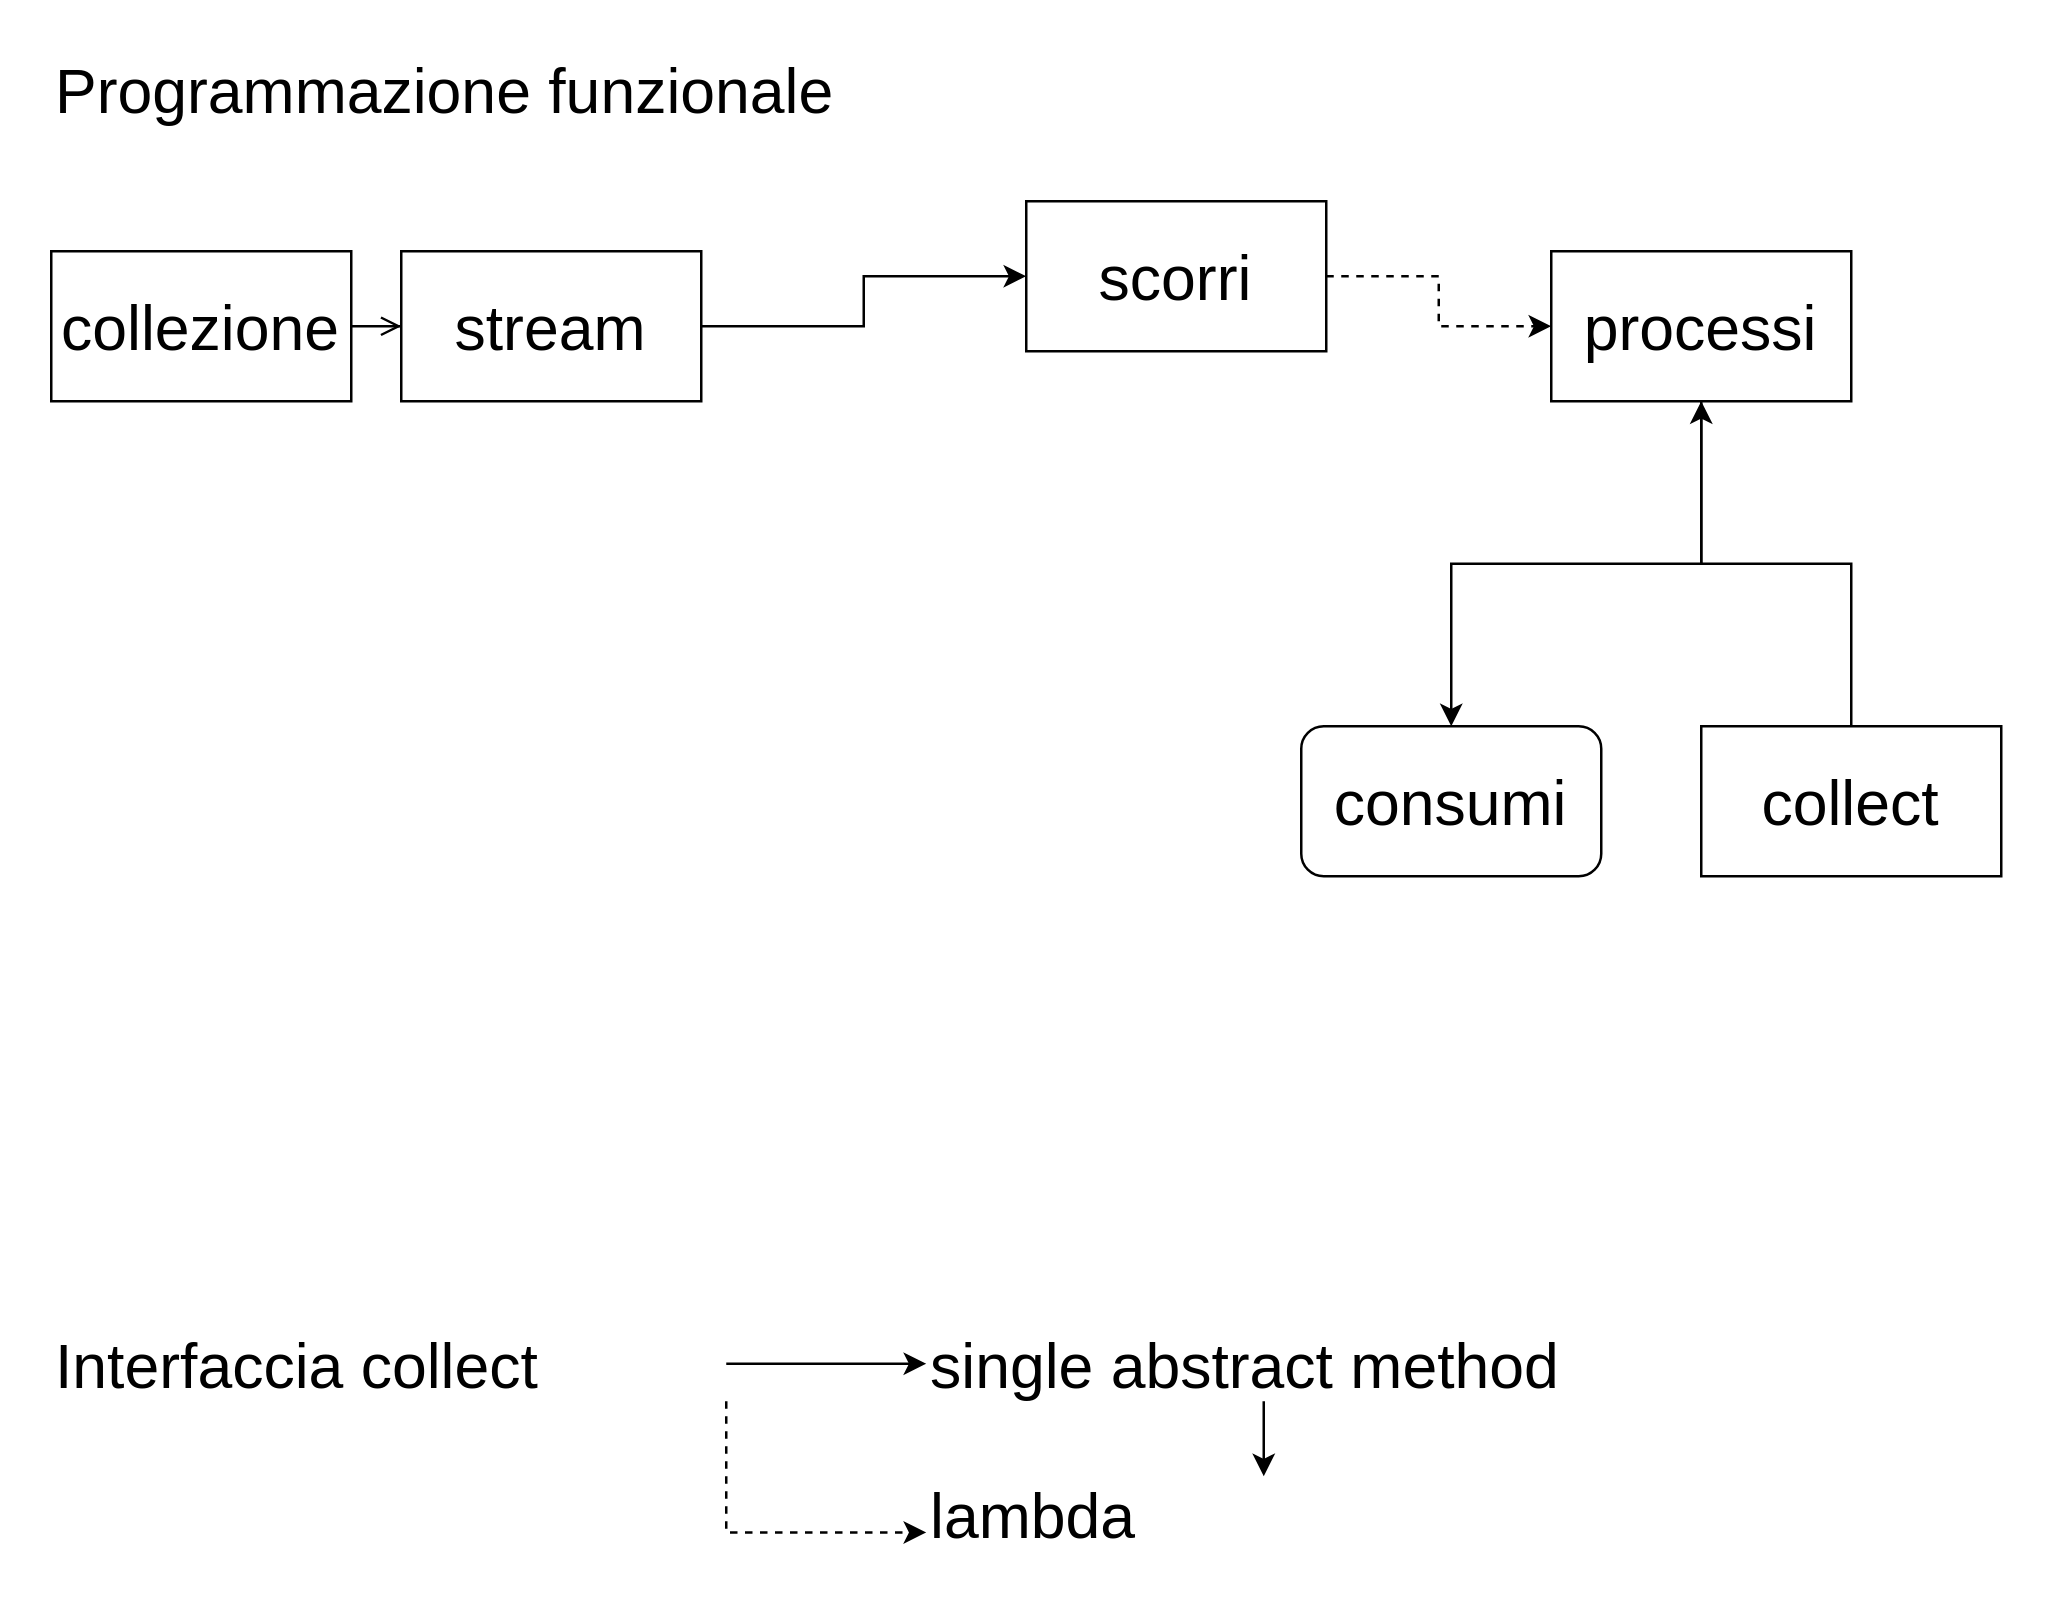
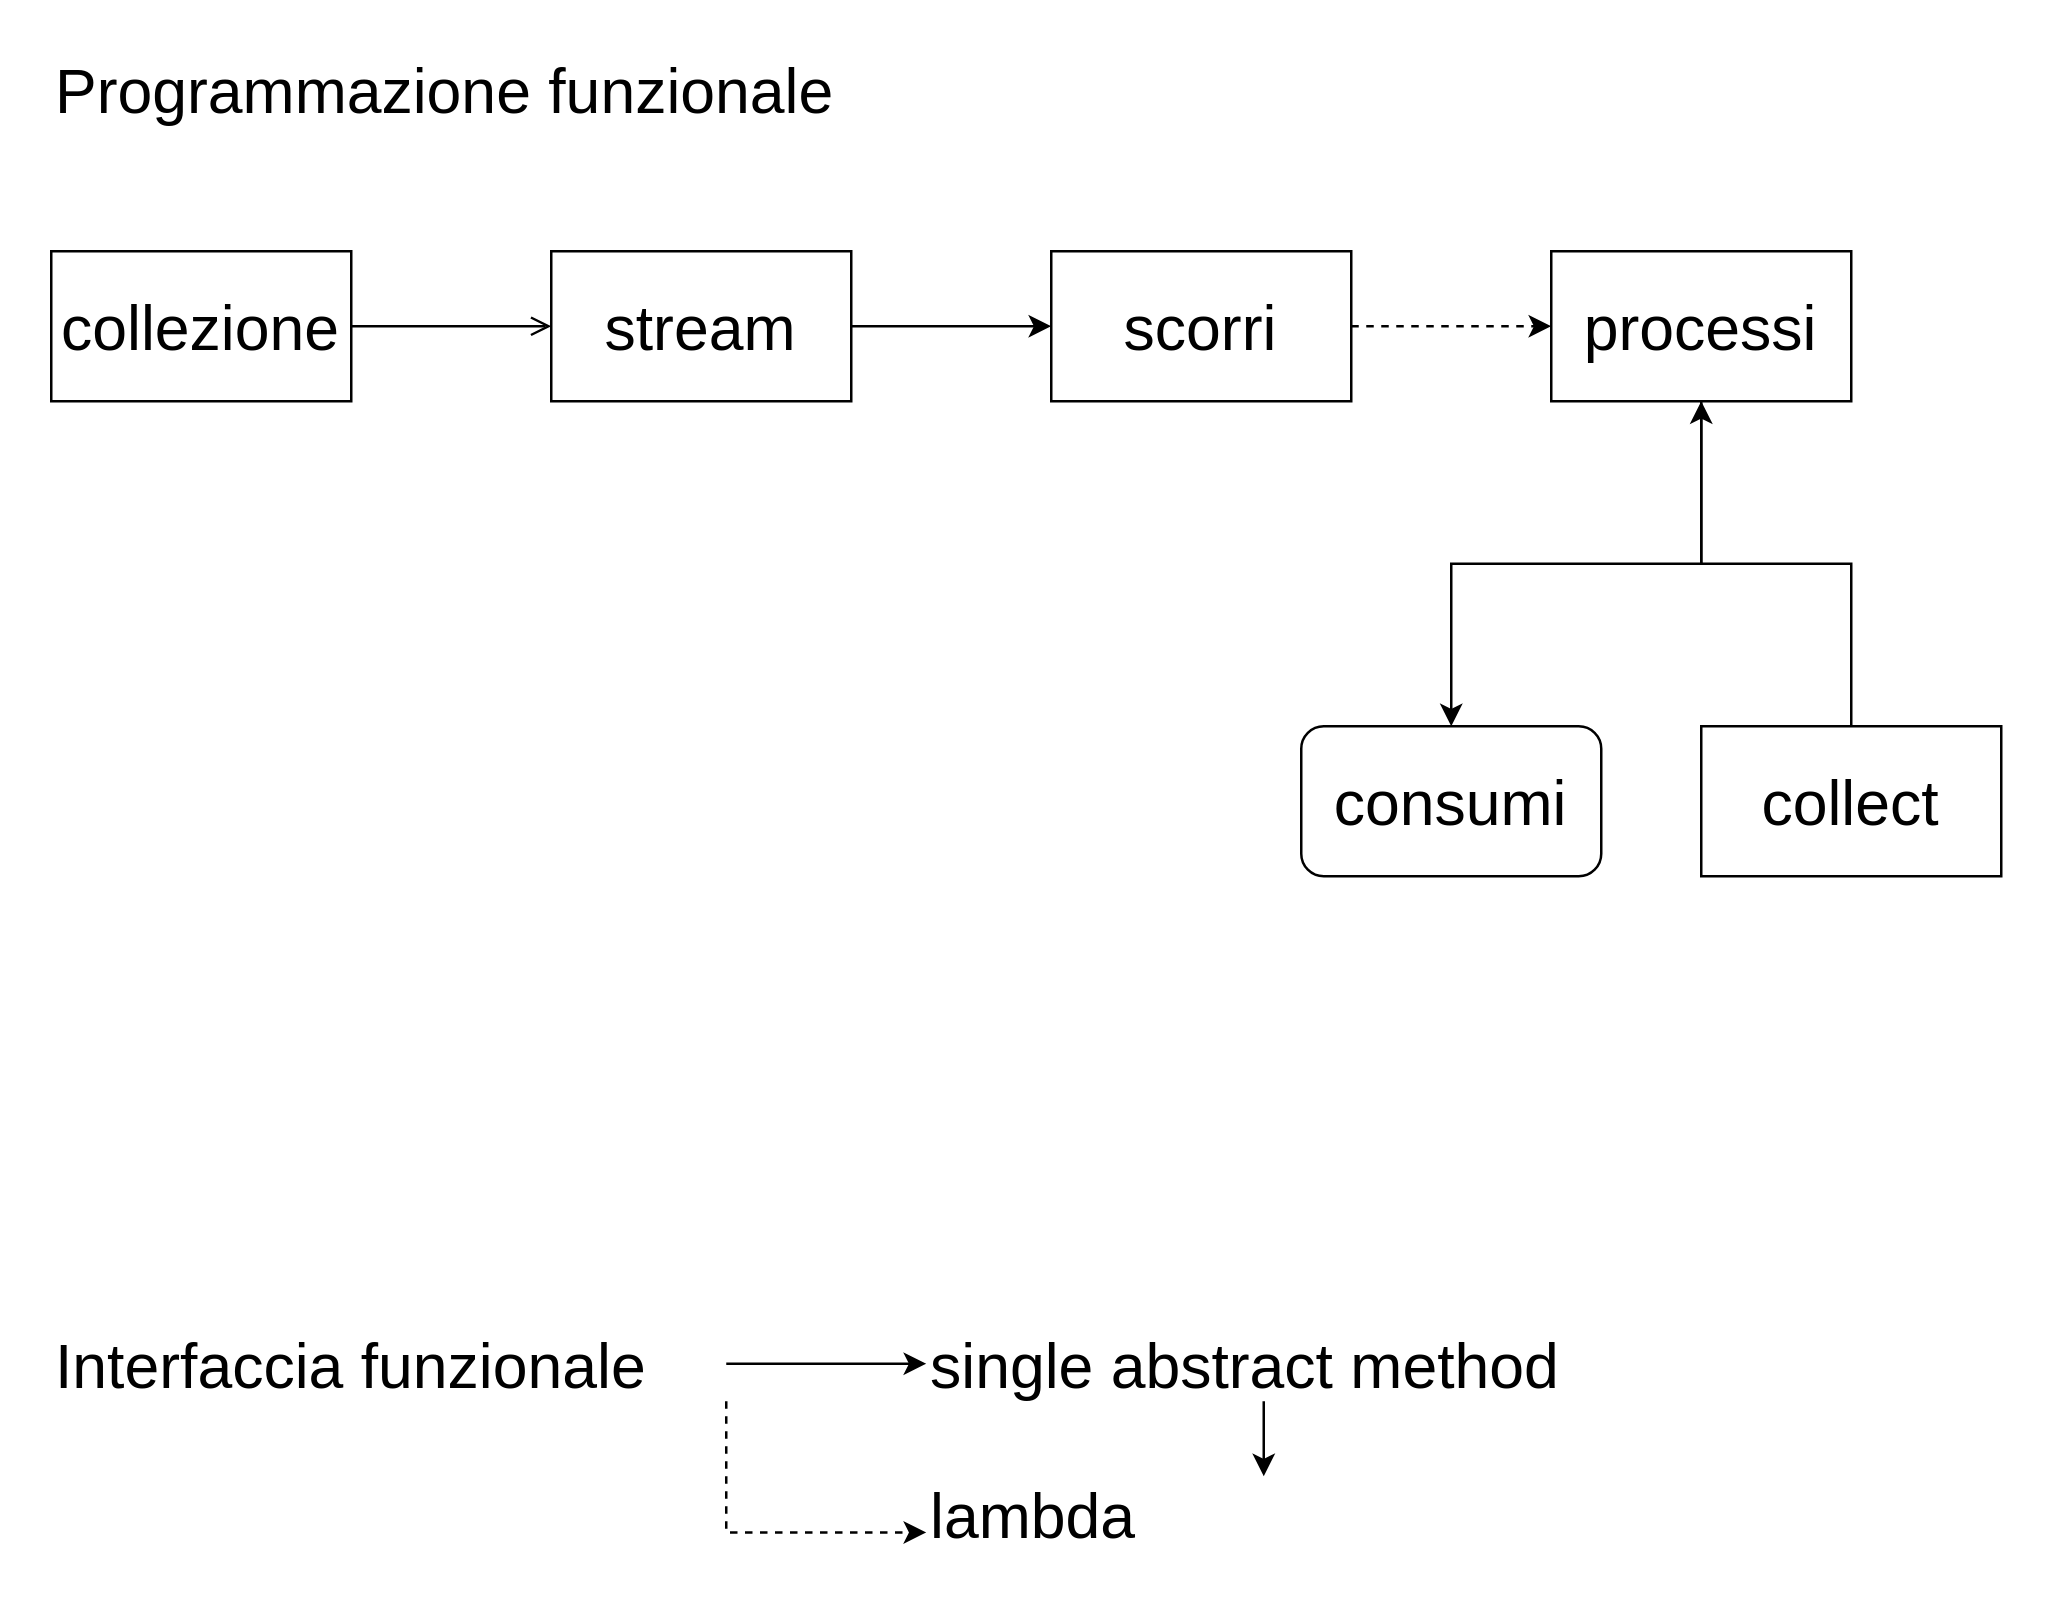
node "scorri": moved (1176, 276) -> (1201, 326)
node "stream": moved (551, 326) -> (701, 326)
node "Interfaccia collect": label "Interfaccia collect" -> "Interfaccia funzionale"
